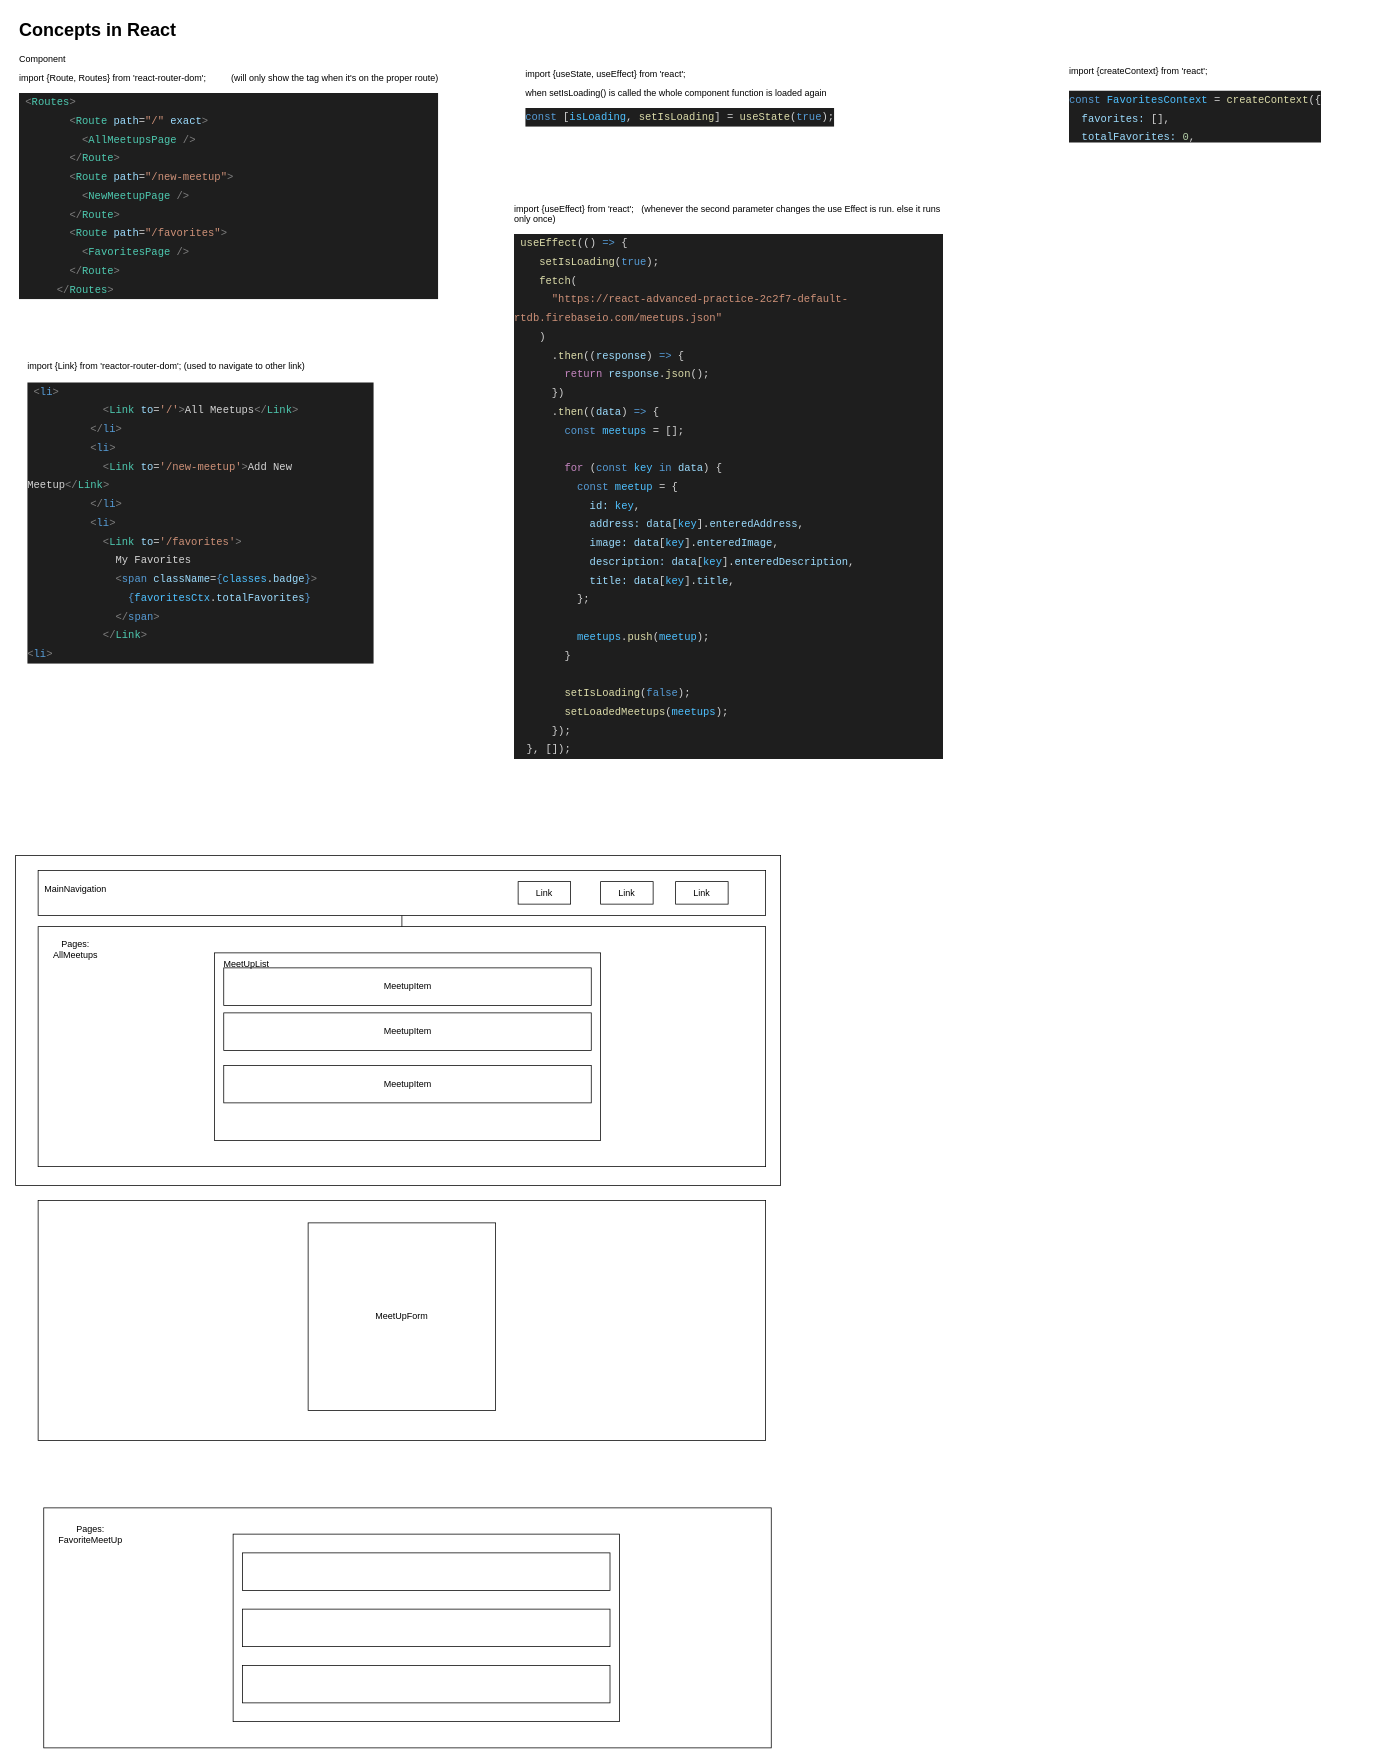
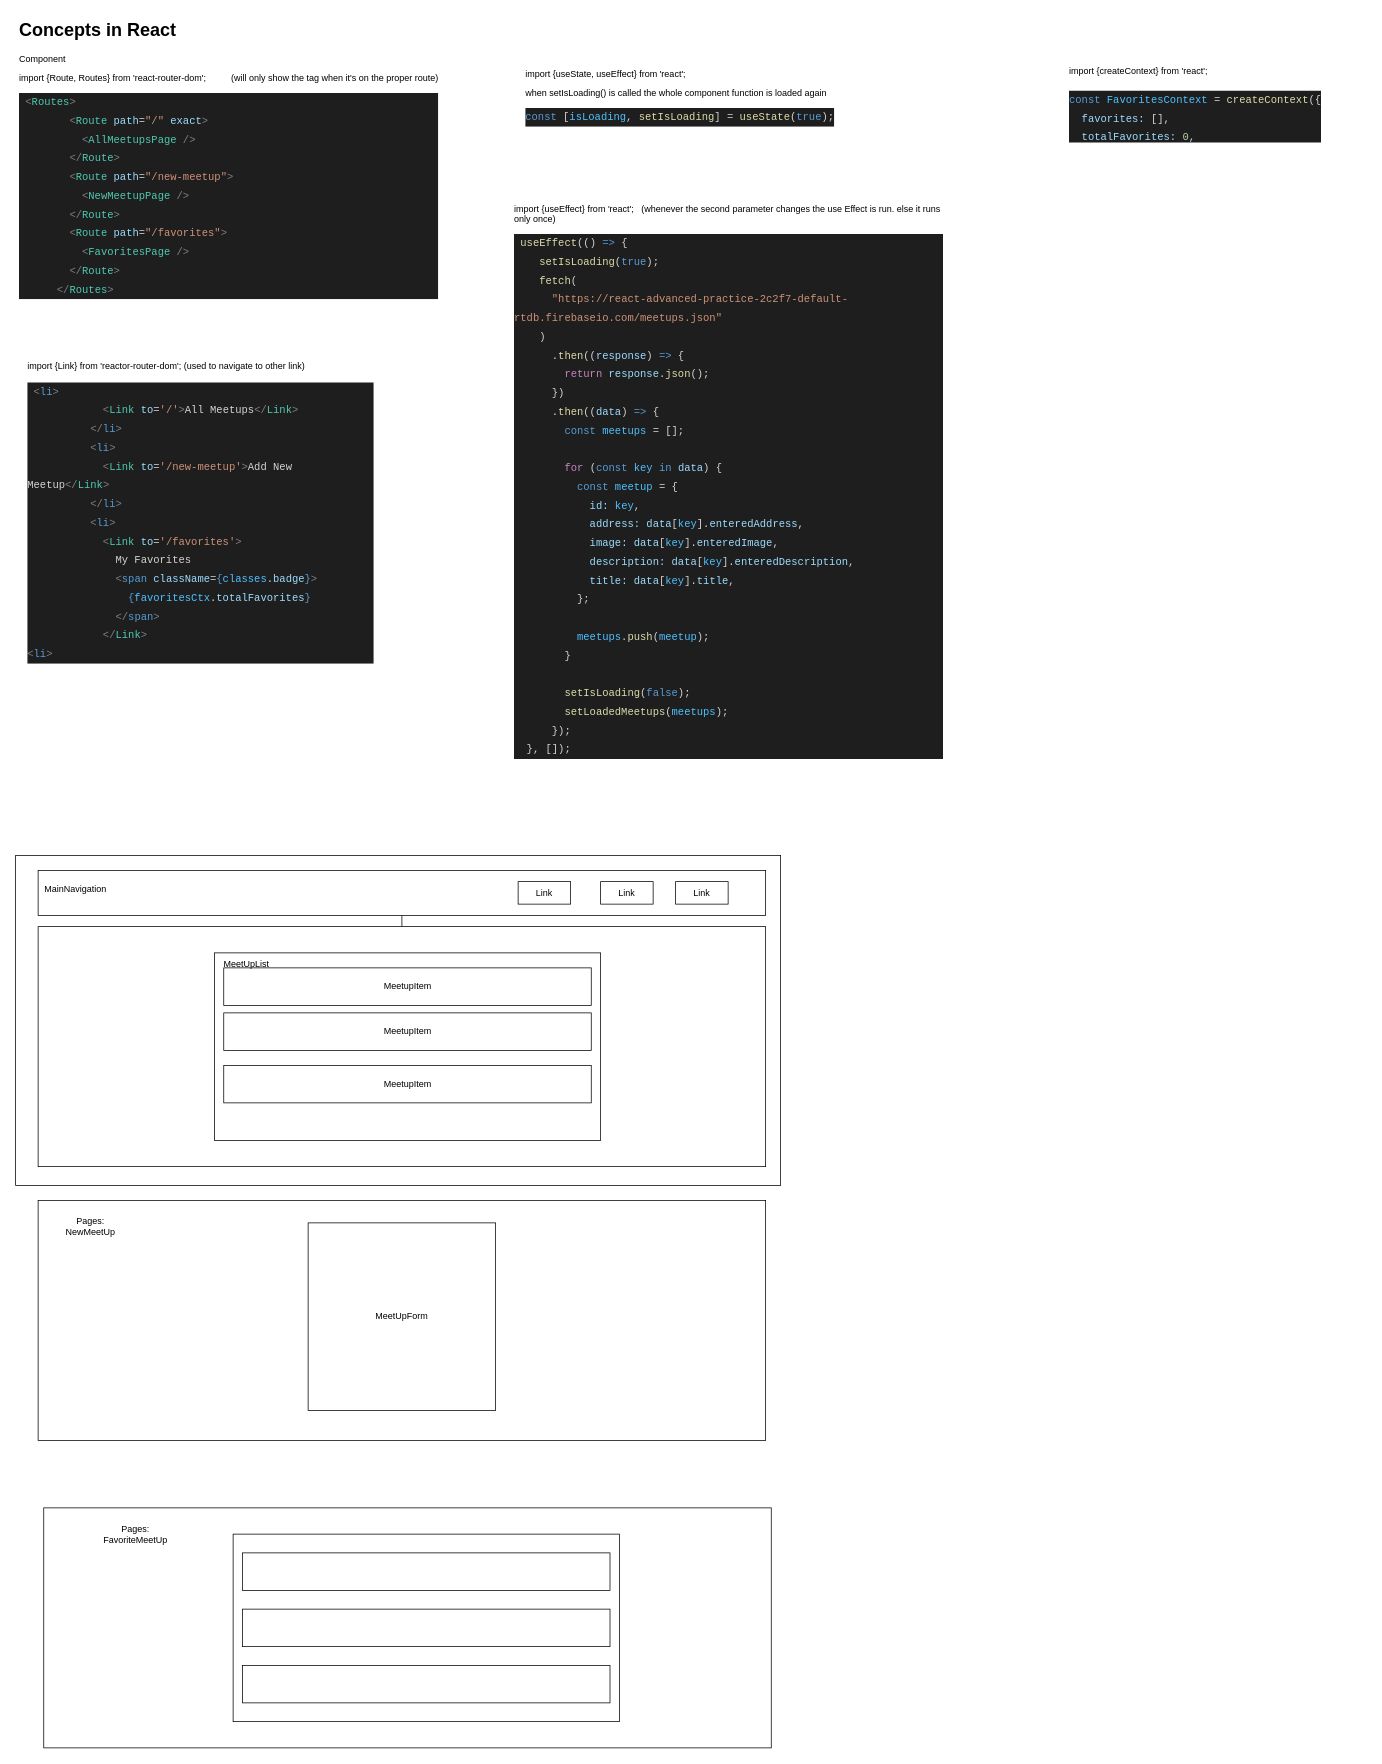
node "Pages: AllMeetups": removed
node "Pages: NewMeetUp": added
node "Pages: FavoriteMeetUp": moved (90, 1534) -> (135, 1534)
